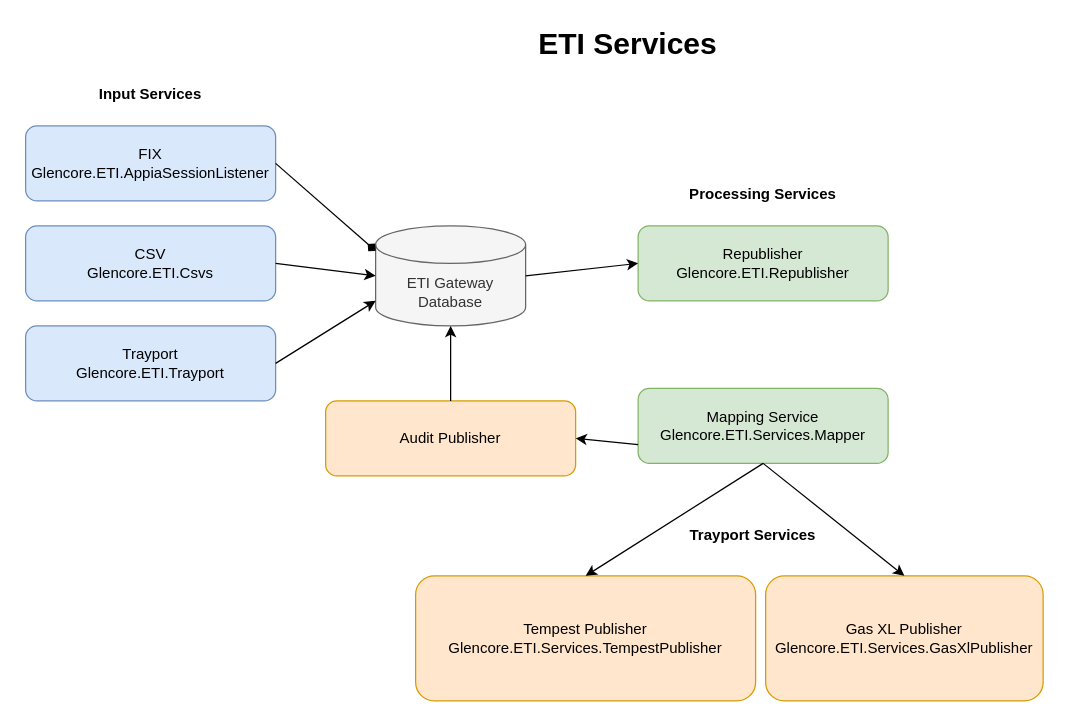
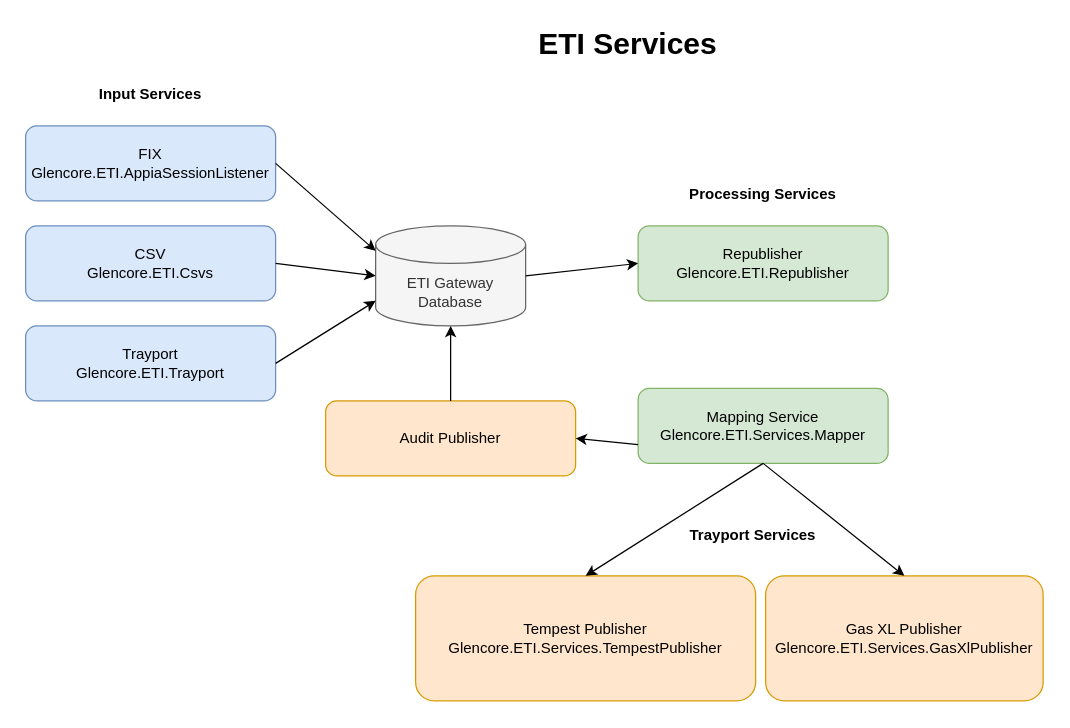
edge "FIX Glencore.ETI.AppiaSessionListener" -> "ETI Gateway Database": arrowhead diamond -> classic
